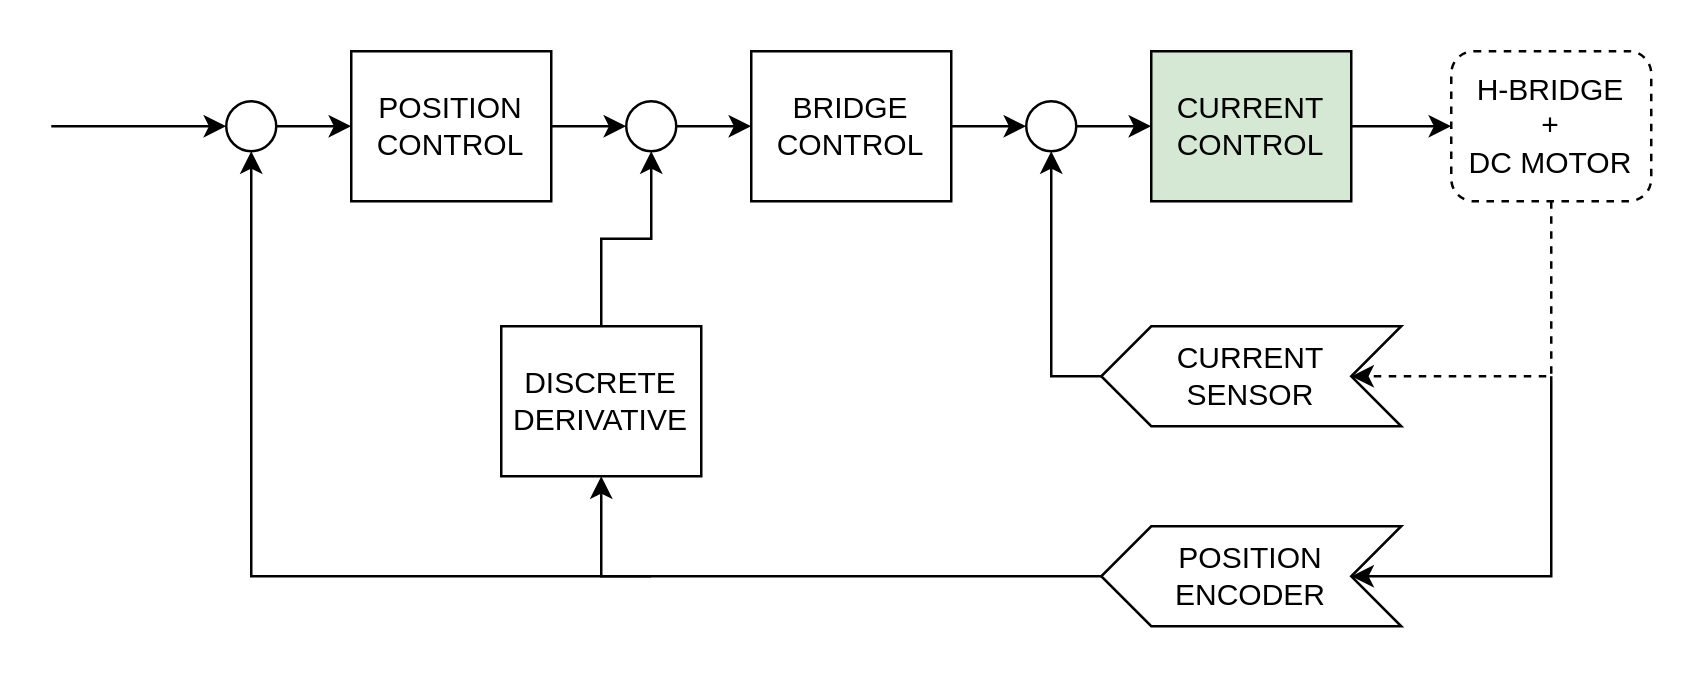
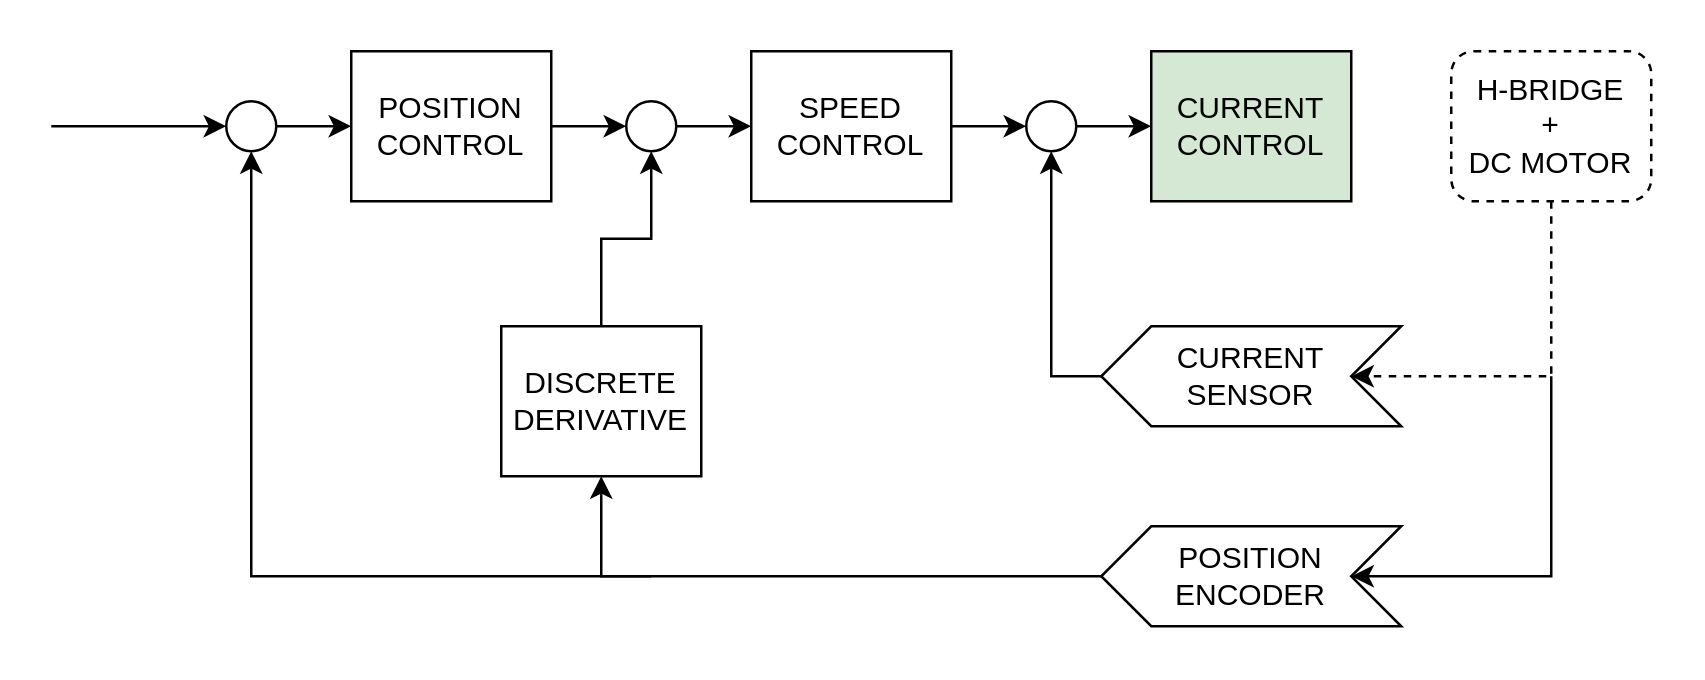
node "BRIDGE CONTROL": label "BRIDGE CONTROL" -> "SPEED CONTROL"
edge "CURRENT CONTROL" -> "H-BRIDGE + DC MOTOR": removed
